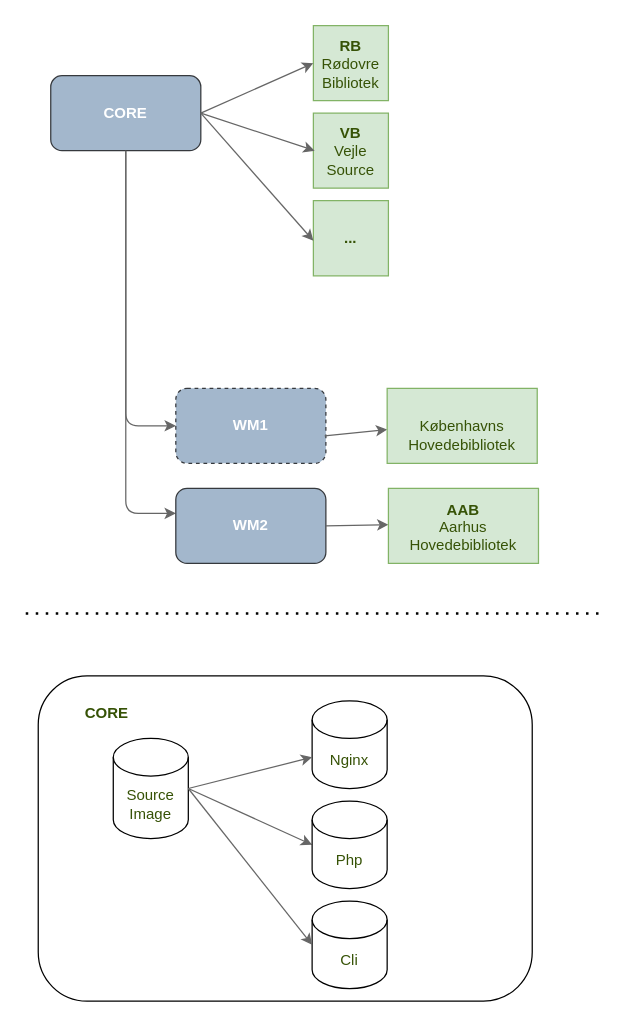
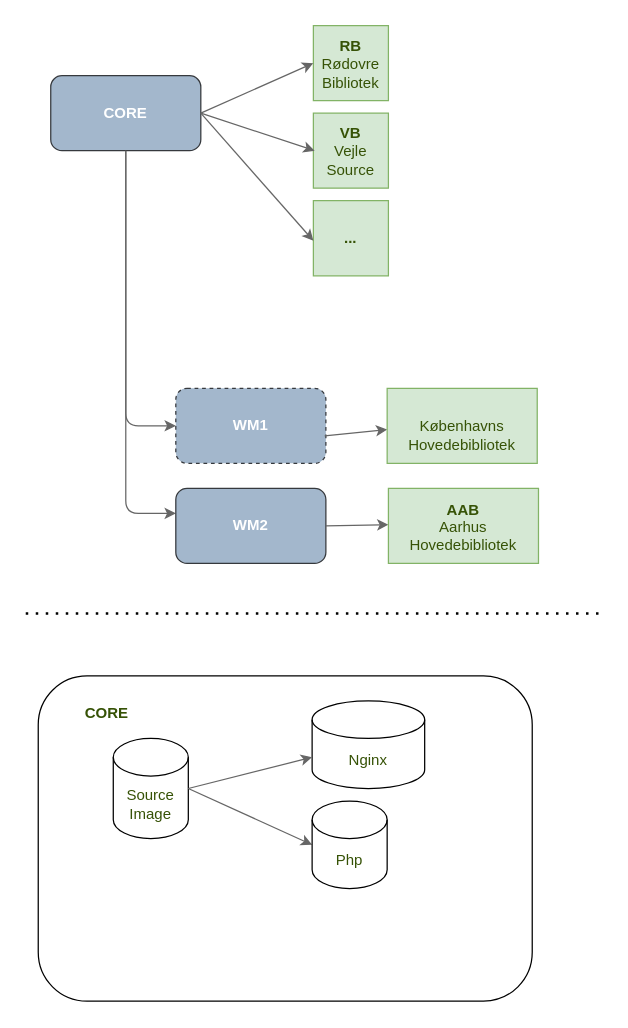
node "Nginx": size 75x88 -> 113x88
edge "Source Image" -> "Cli": removed
node "Cli": removed
